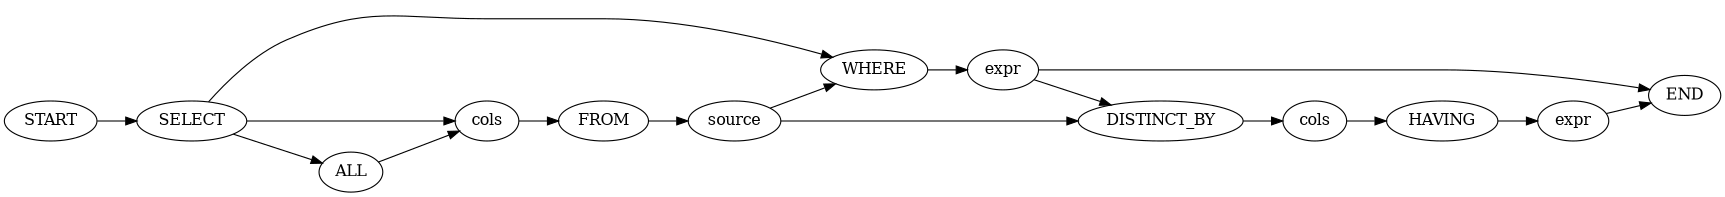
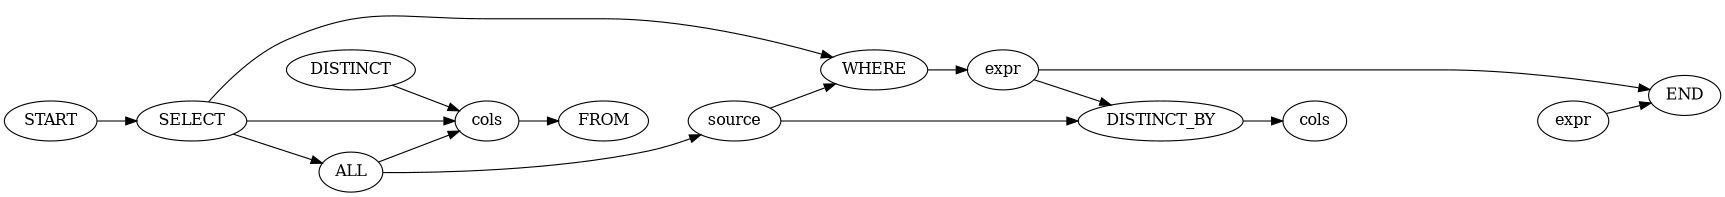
node "DISTINCT": added
edge "FROM" -> "source": now "ALL" -> "source"
node "HAVING": removed
